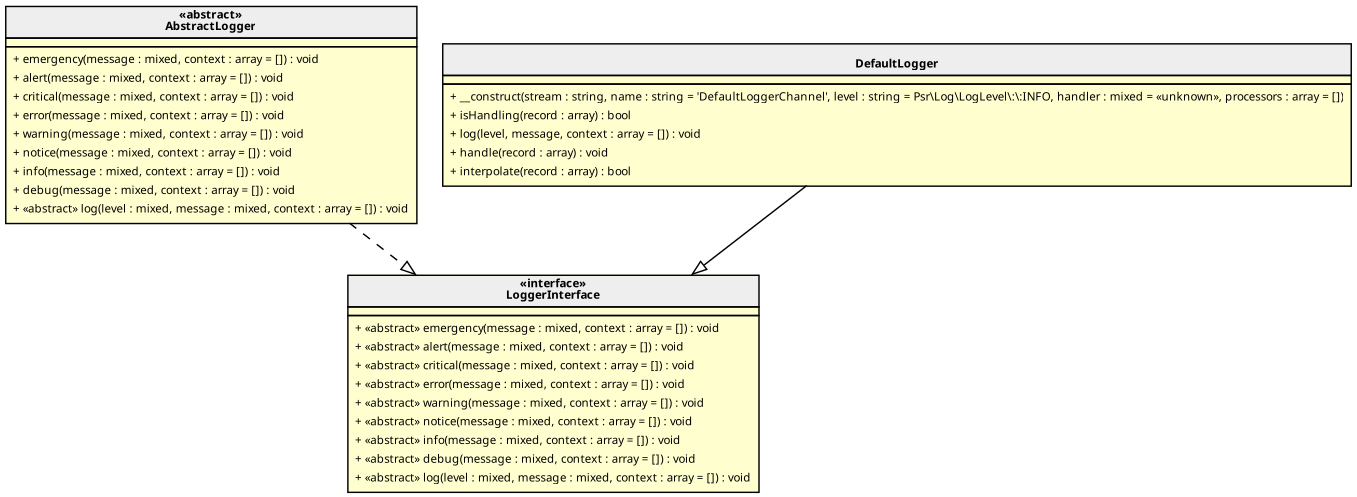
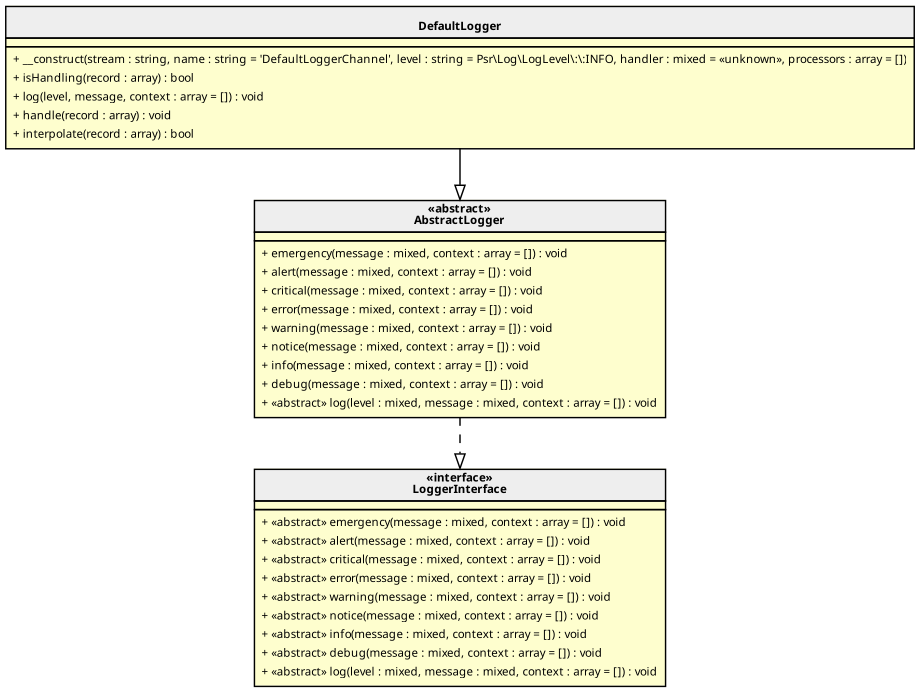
edge "DefaultLogger" -> "LoggerInterface": now "DefaultLogger" -> "AbstractLogger"
